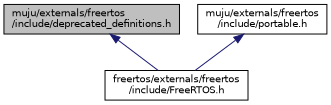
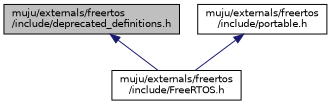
node "freertos/externals/freertos /include/FreeRTOS.h": label "freertos/externals/freertos /include/FreeRTOS.h" -> "muju/externals/freertos /include/FreeRTOS.h"
